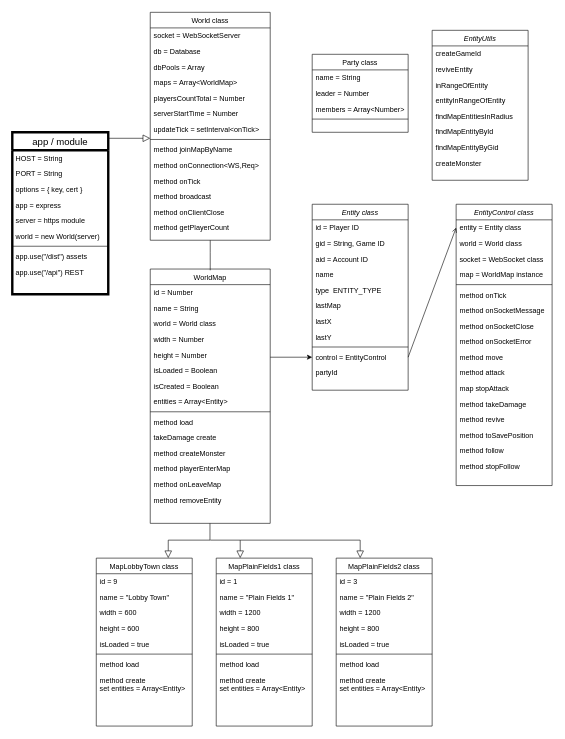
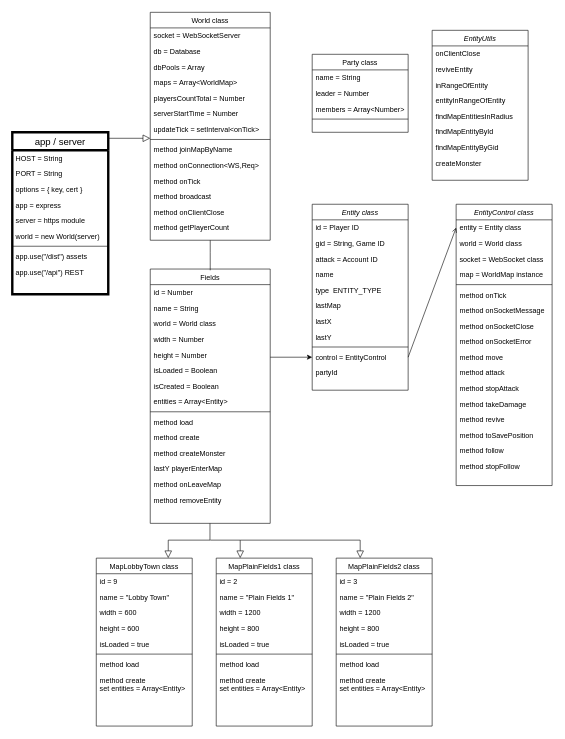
node "createGameId": label "createGameId" -> "onClientClose"
node "app / module": label "app / module" -> "app / server"
node "aid = Account ID": label "aid = Account ID" -> "attack = Account ID"
node "WorldMap": label "WorldMap" -> "Fields"
node "map stopAttack": label "map stopAttack" -> "method stopAttack"
node "takeDamage create": label "takeDamage create" -> "method create"
node "method playerEnterMap": label "method playerEnterMap" -> "lastY playerEnterMap"
node "id = 1": label "id = 1" -> "id = 2"
